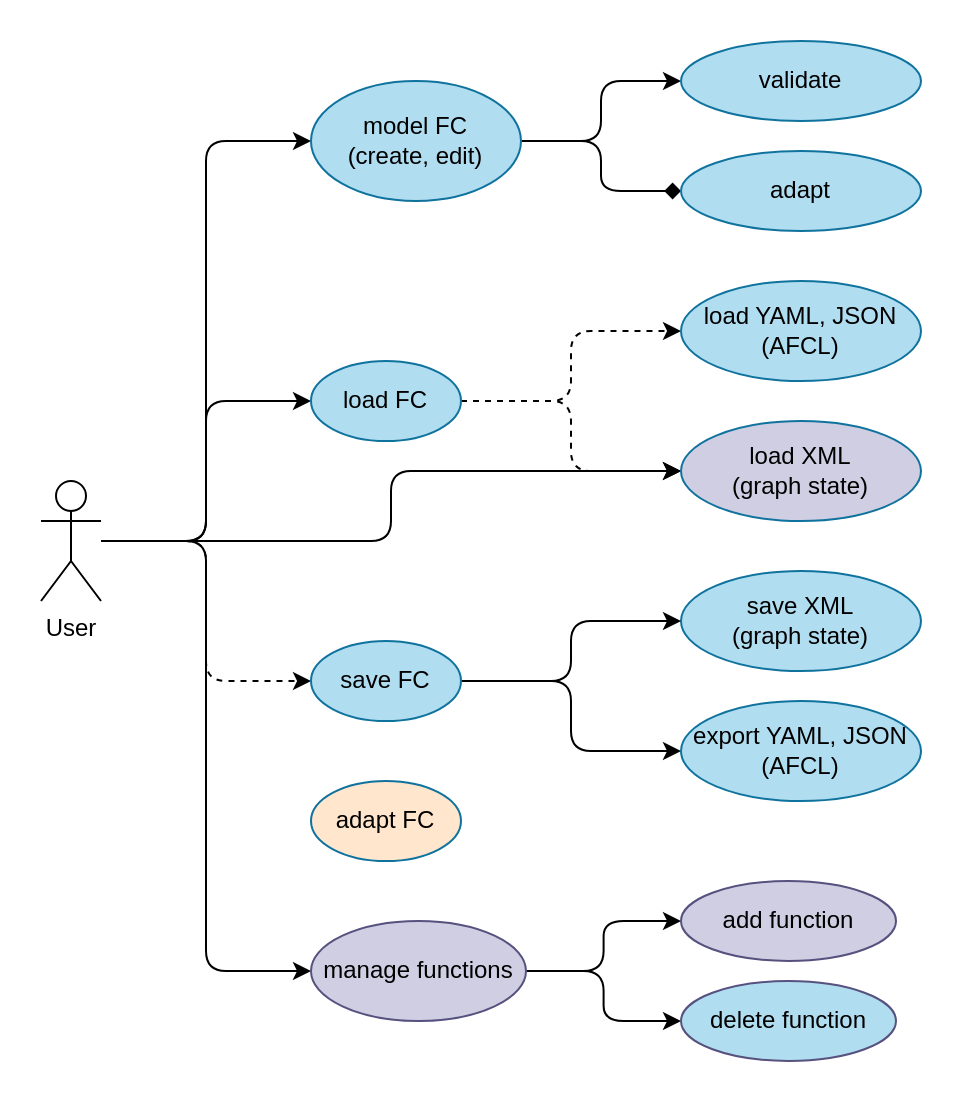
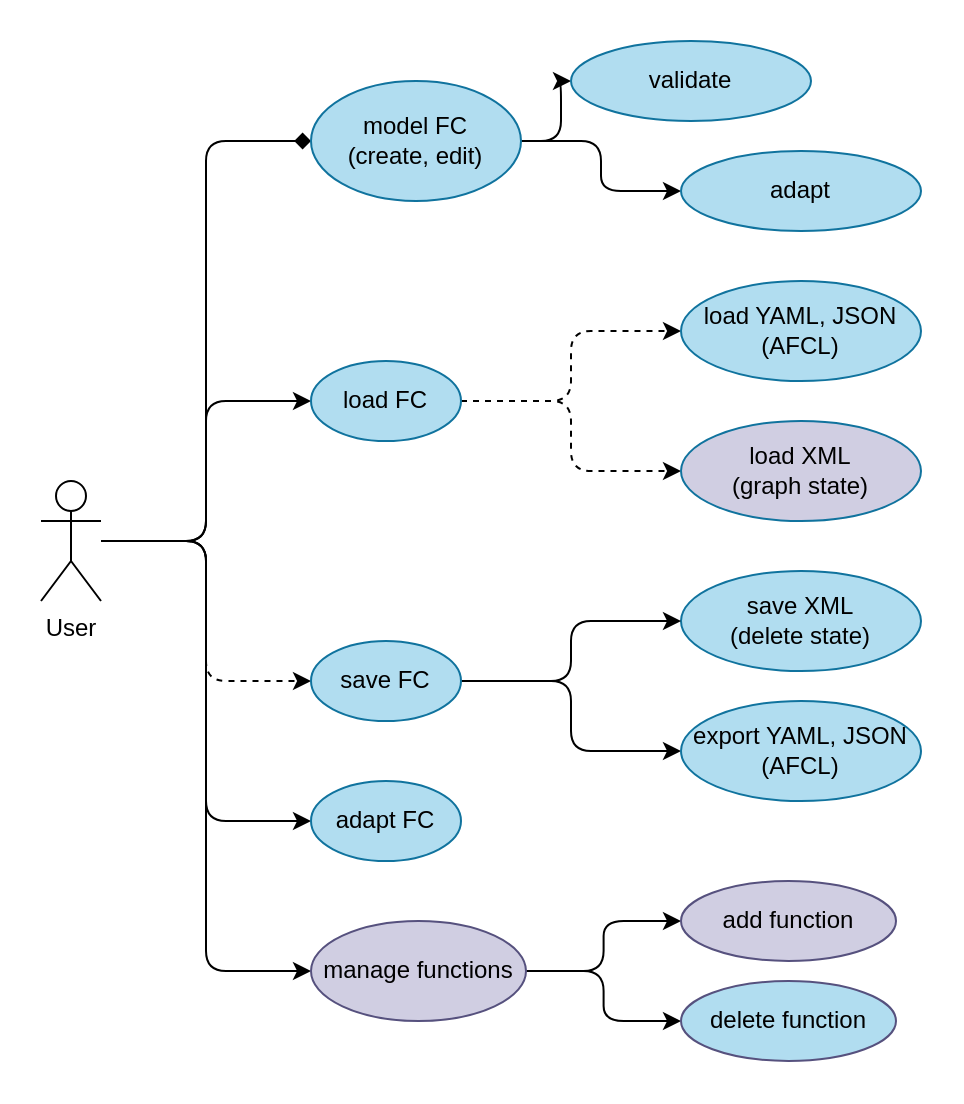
node "validate": moved (801, 81) -> (691, 81)
edge "User" -> "model FC (create, edit)": arrowhead classic -> diamond
edge "model FC (create, edit)" -> "adapt": arrowhead diamond -> classic
edge "User" -> "load XML (graph state)": now "User" -> "adapt FC"
node "save XML (graph state)": label "save XML (graph state)" -> "save XML (delete state)"
node "adapt FC": fillcolor #ffe6cc -> #b1ddf0
